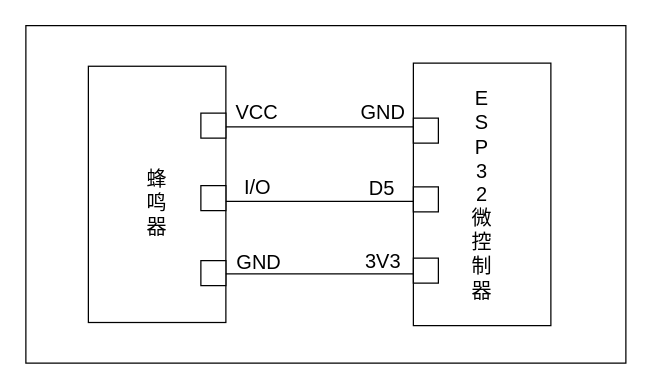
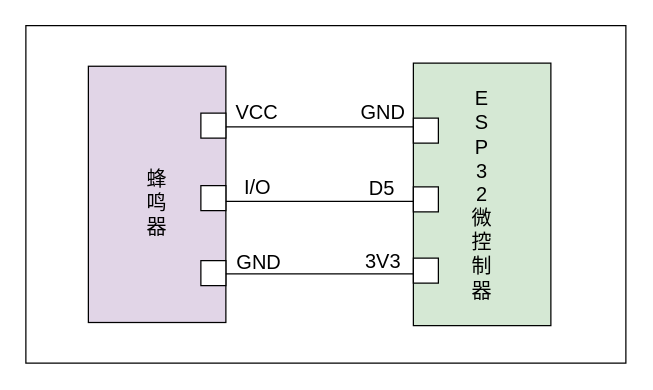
node "蜂 鸣 器": fillcolor #ffffff -> #e1d5e7
node "E S P 3 2 微 控 制 器": fillcolor #ffffff -> #d5e8d4
